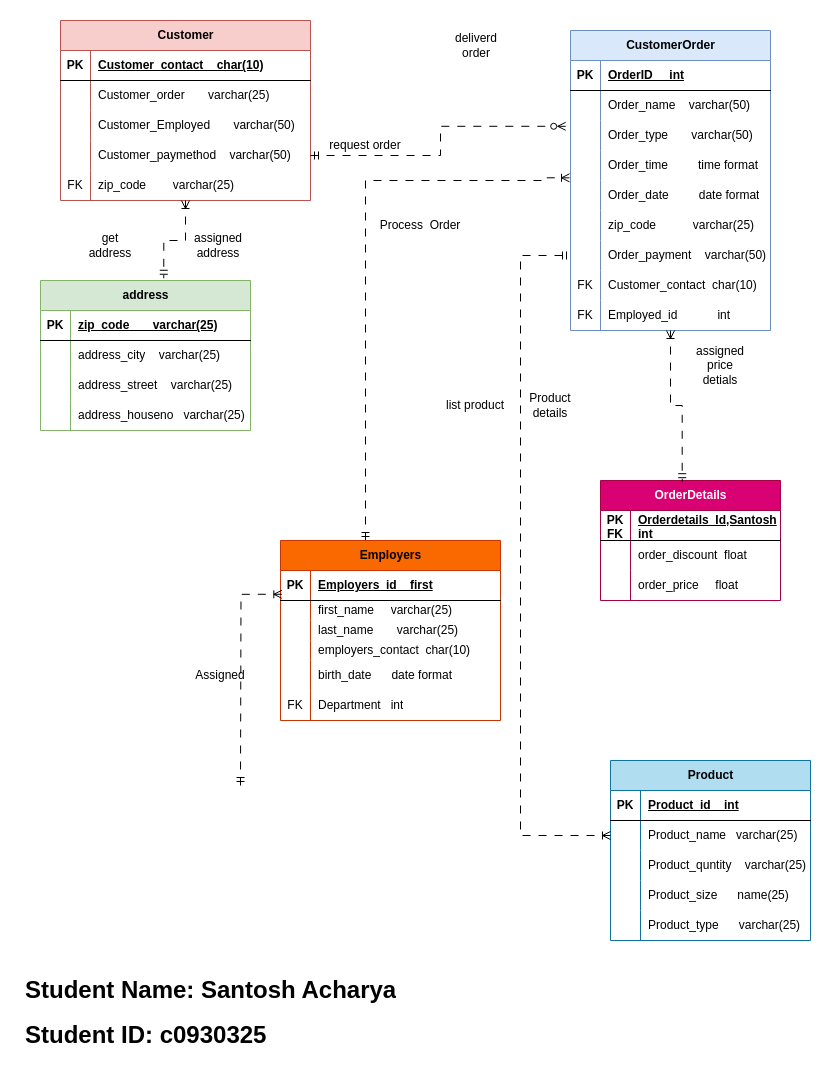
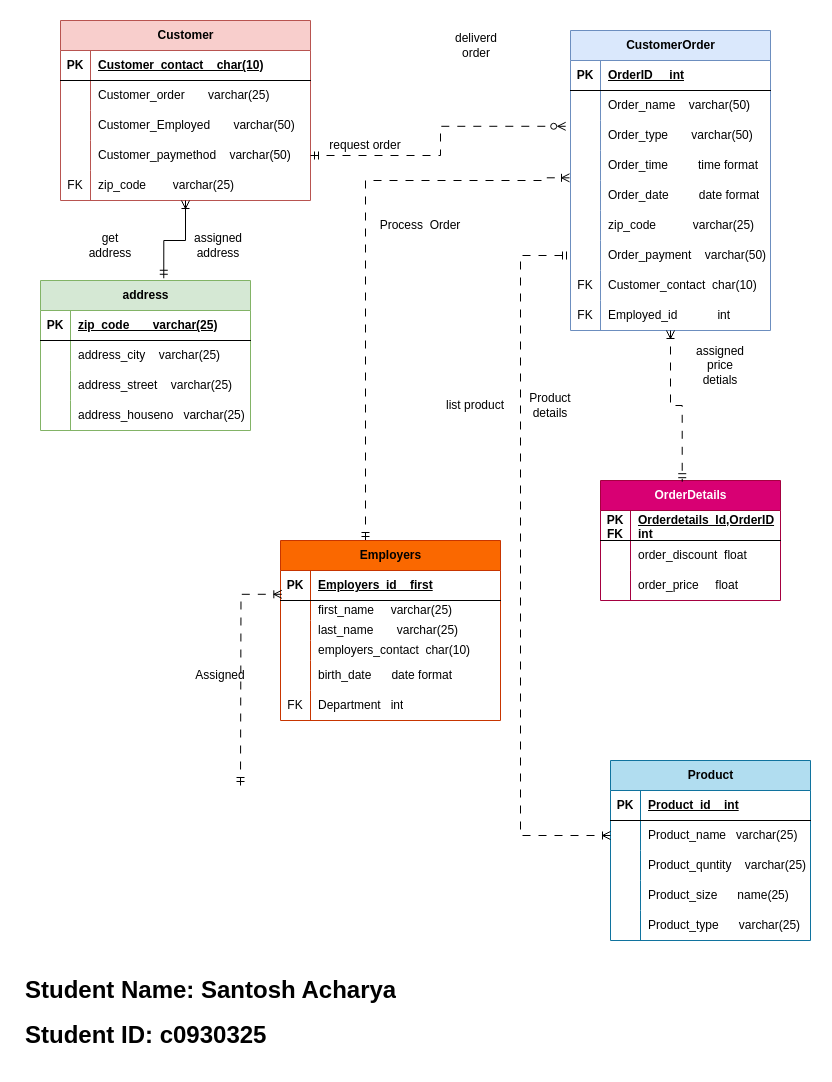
edge "Customer" -- "address": style dashed -> solid
node "Orderdetails_Id,Santosh int": label "Orderdetails_Id,Santosh int" -> "Orderdetails_Id,OrderID int"
